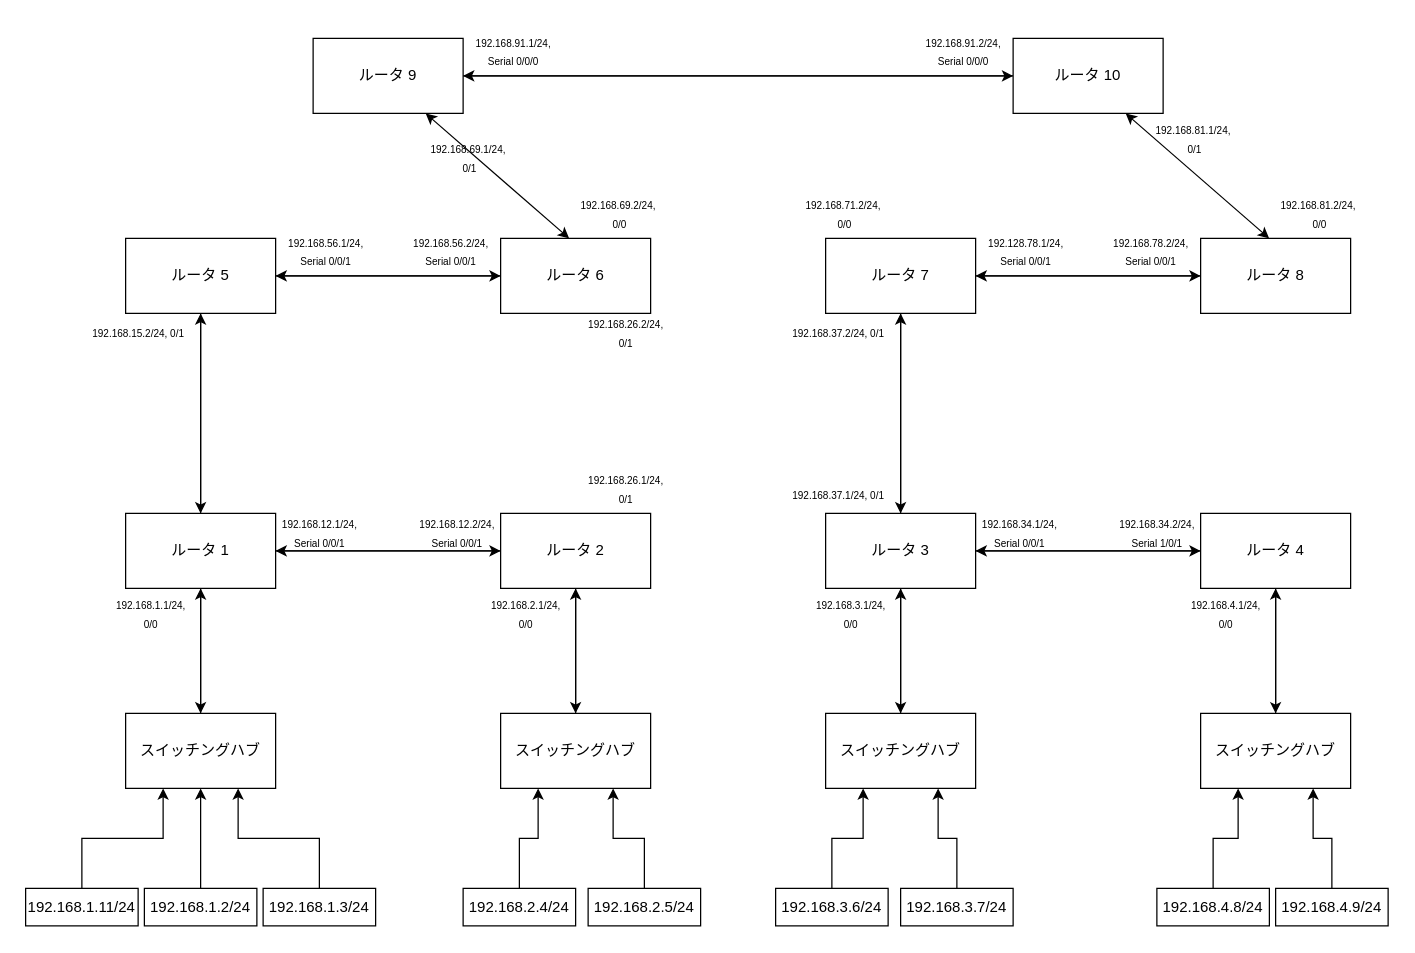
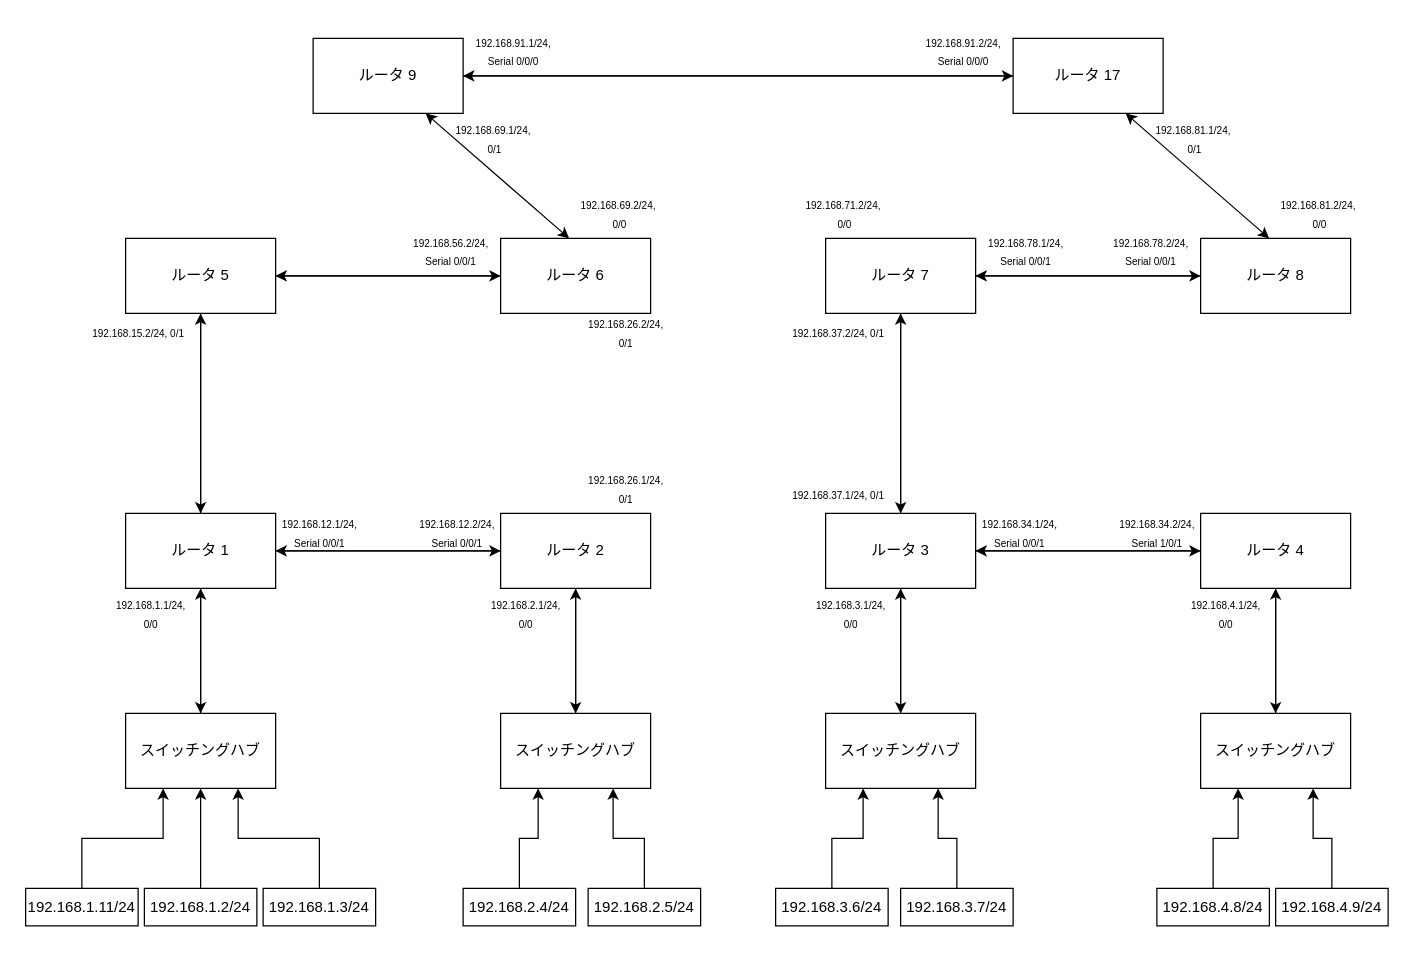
node "ルータ 10": label "ルータ 10" -> "ルータ 17"
node "192.168.69.1/24, 0/1": moved (469, 157) -> (494, 138)
node "192.168.56.1/24, Serial 0/0/1": removed
node "192.128.78.1/24, Serial 0/0/1": label "192.128.78.1/24, Serial 0/0/1" -> "192.168.78.1/24, Serial 0/0/1"
